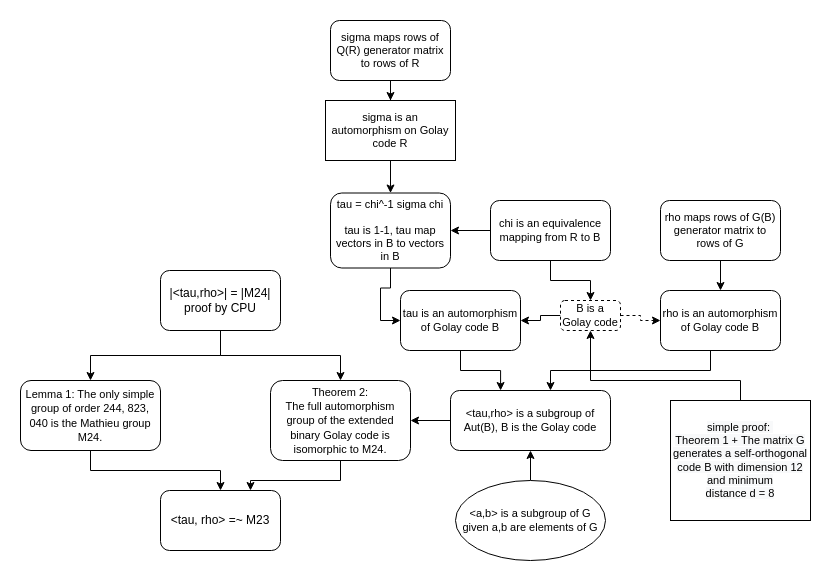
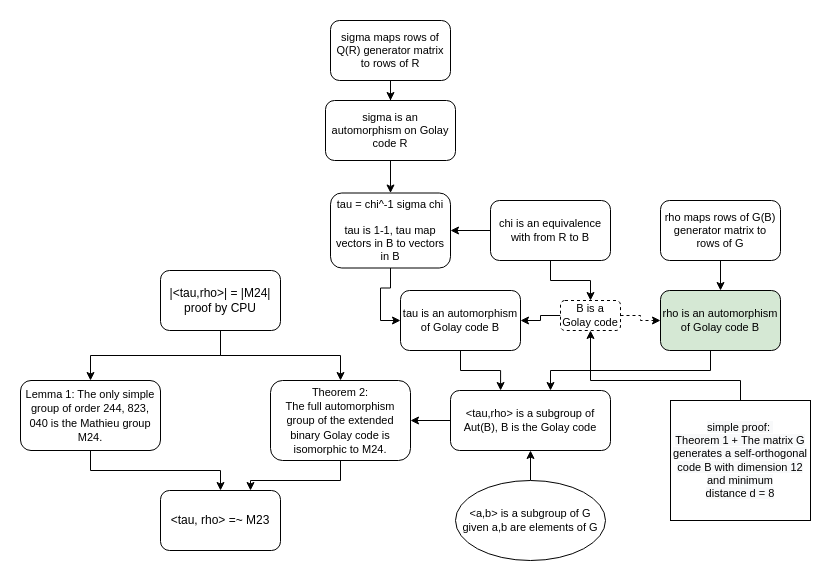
node "sigma is an automorphism on Golay code R": shape rectangle -> rounded rectangle
node "chi is an equivalence mapping from R to B": label "chi is an equivalence mapping from R to B" -> "chi is an equivalence with from R to B"
node "rho is an automorphism of Golay code B": fillcolor #ffffff -> #d5e8d4
